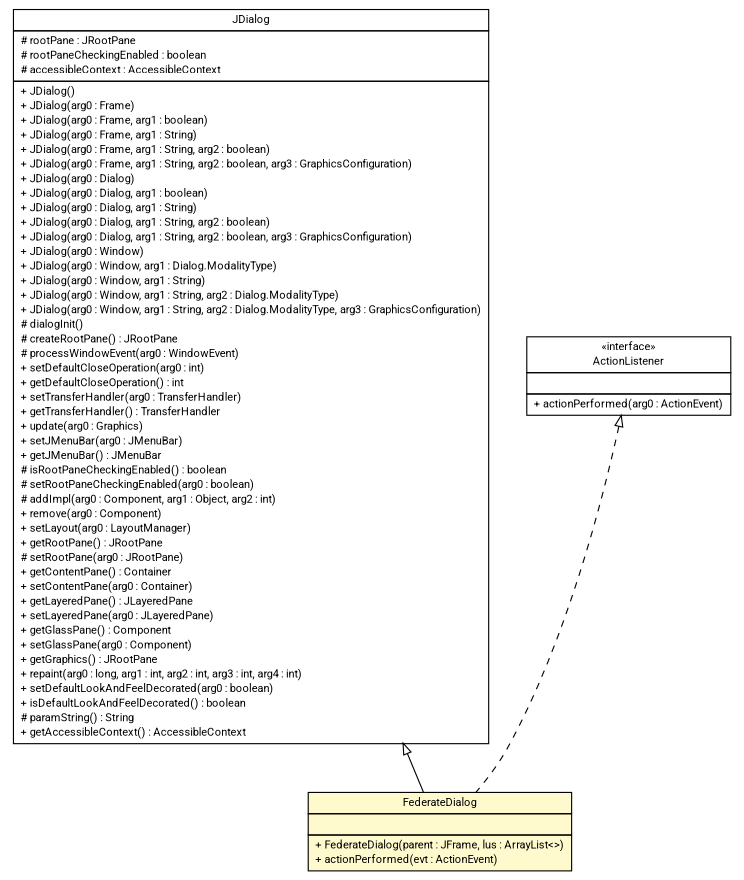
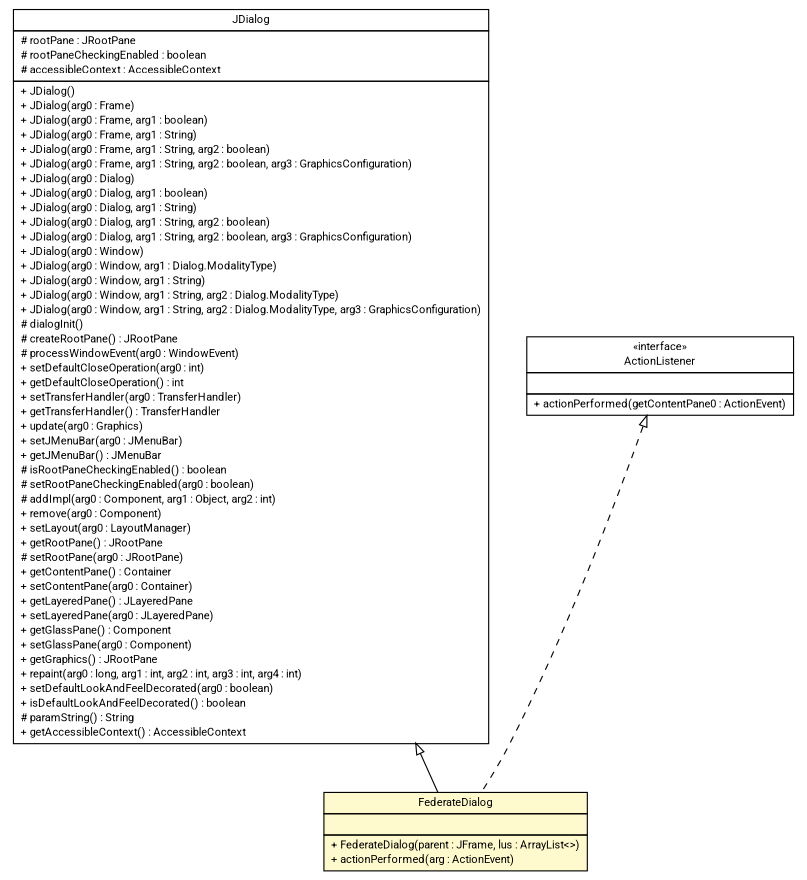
node "ActionListener": text "+ actionPerformed(arg0 : ActionEvent)" -> "+ actionPerformed(getContentPane0 : ActionEvent)"
node "FederateDialog": text "+ actionPerformed(evt : ActionEvent)" -> "+ actionPerformed(arg : ActionEvent)"
